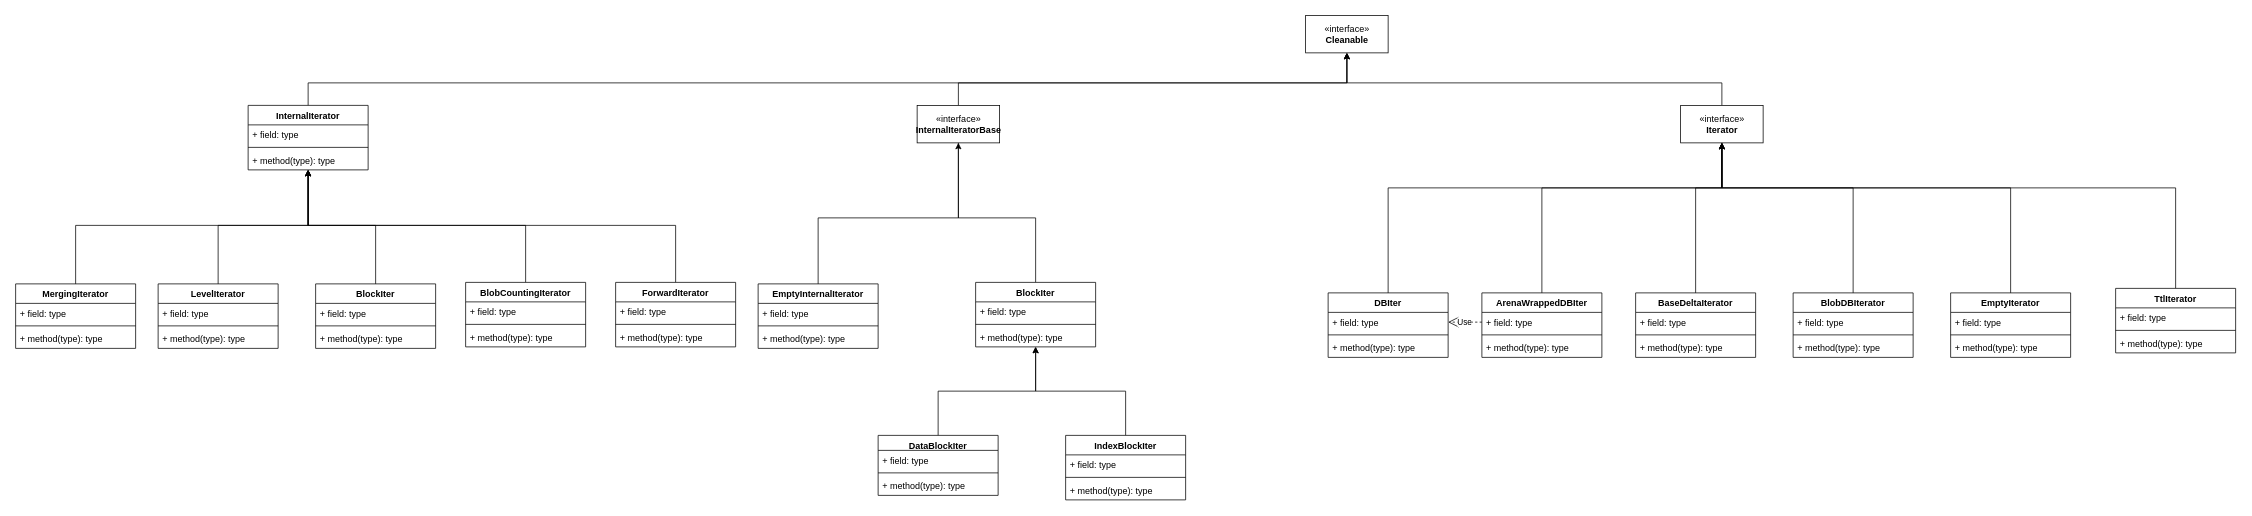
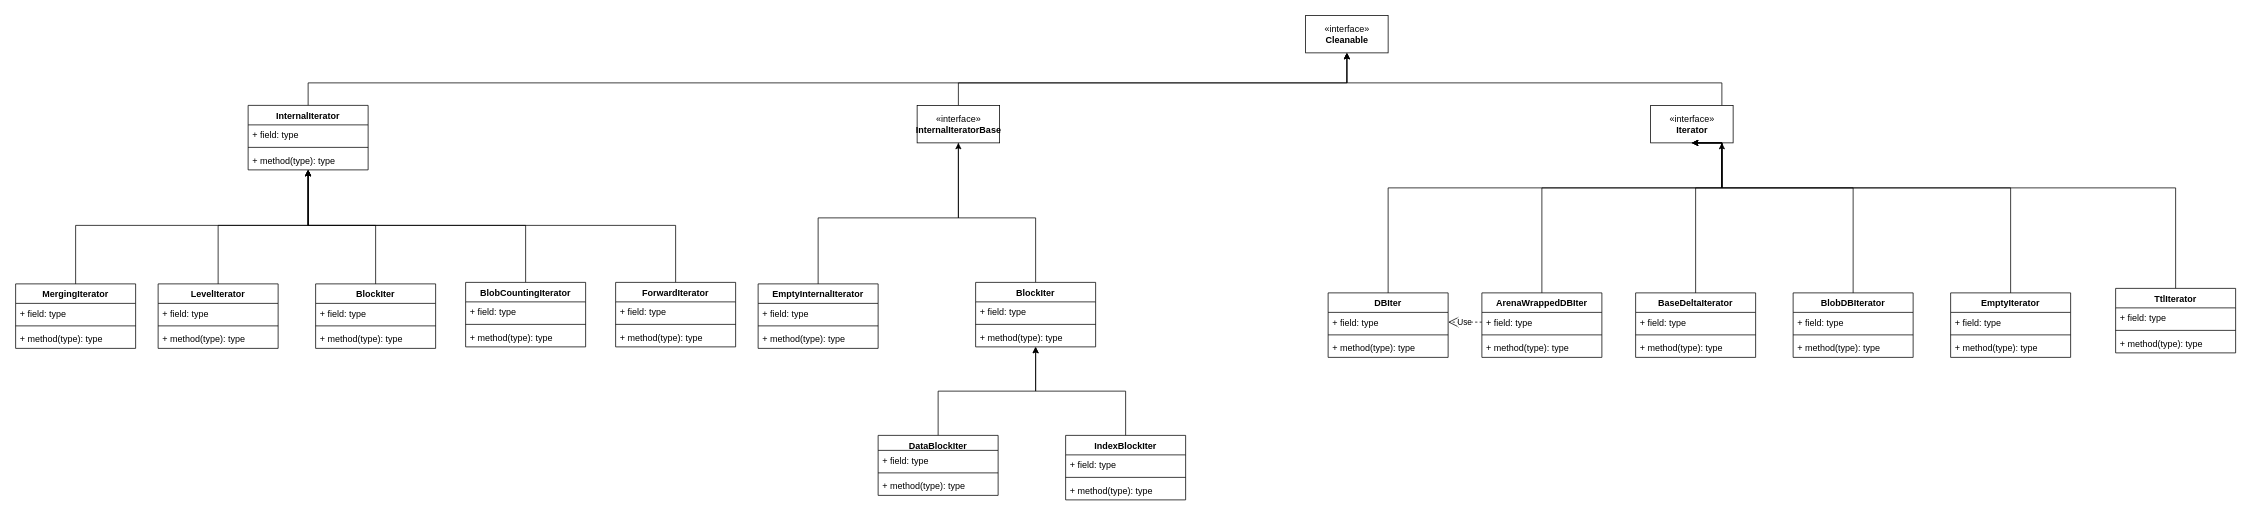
node "«interface» Iterator": moved (1722, 124) -> (1692, 124)
